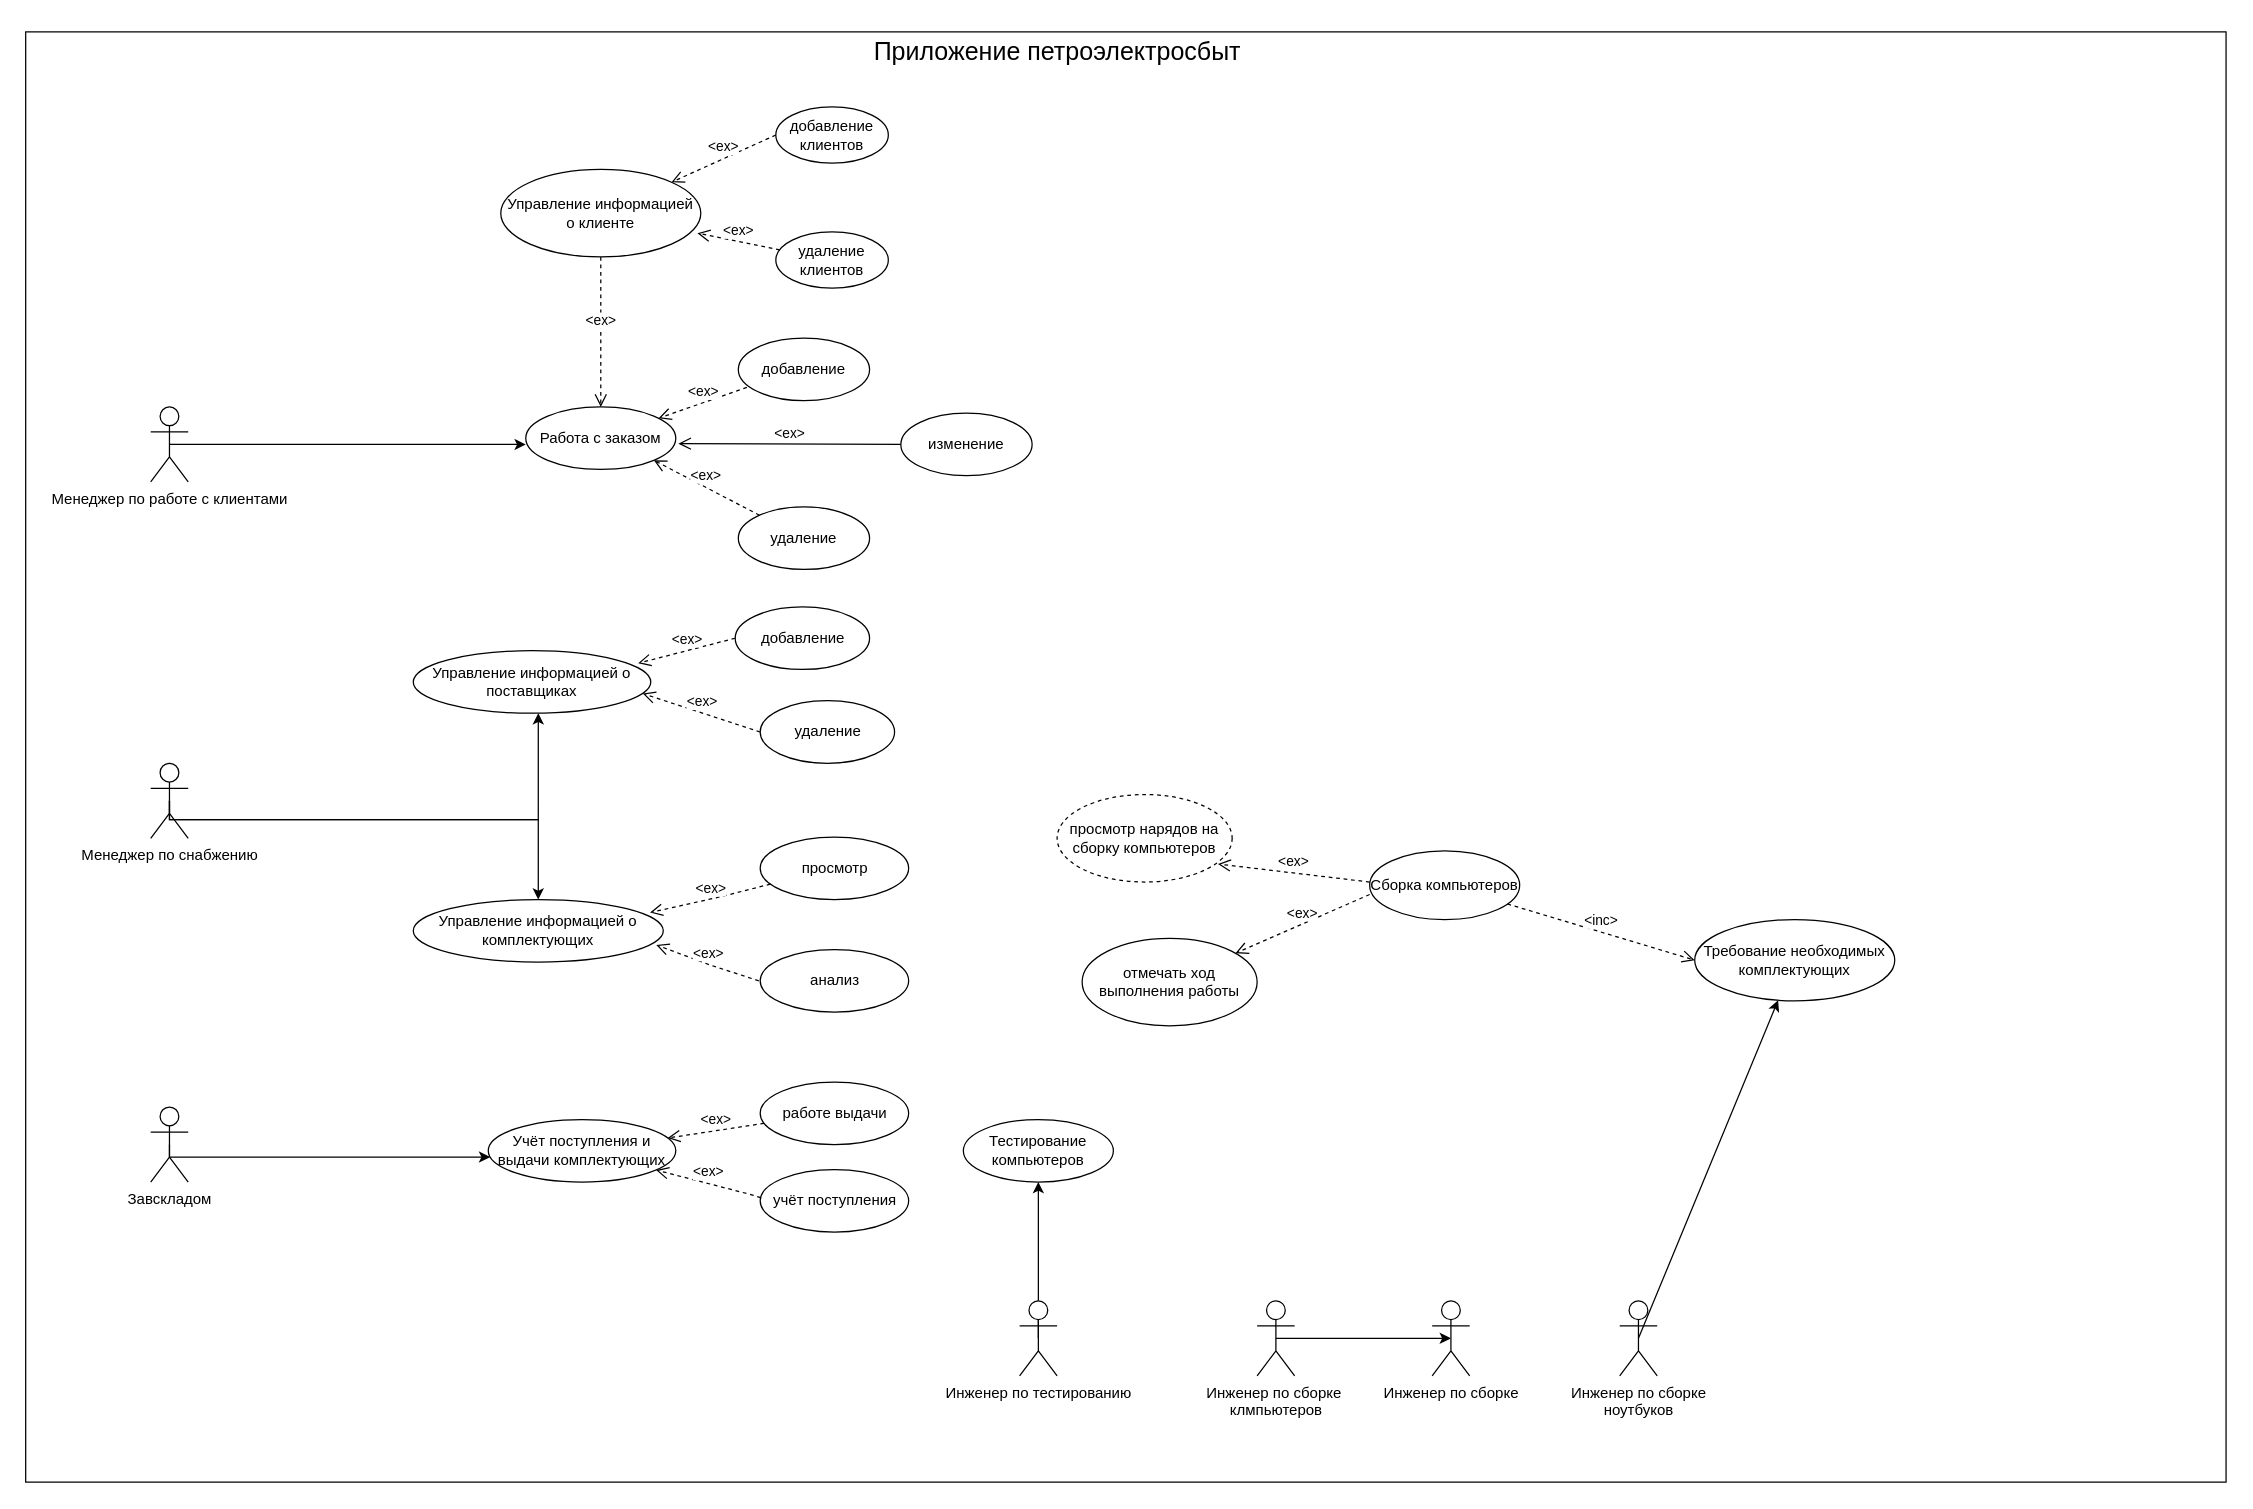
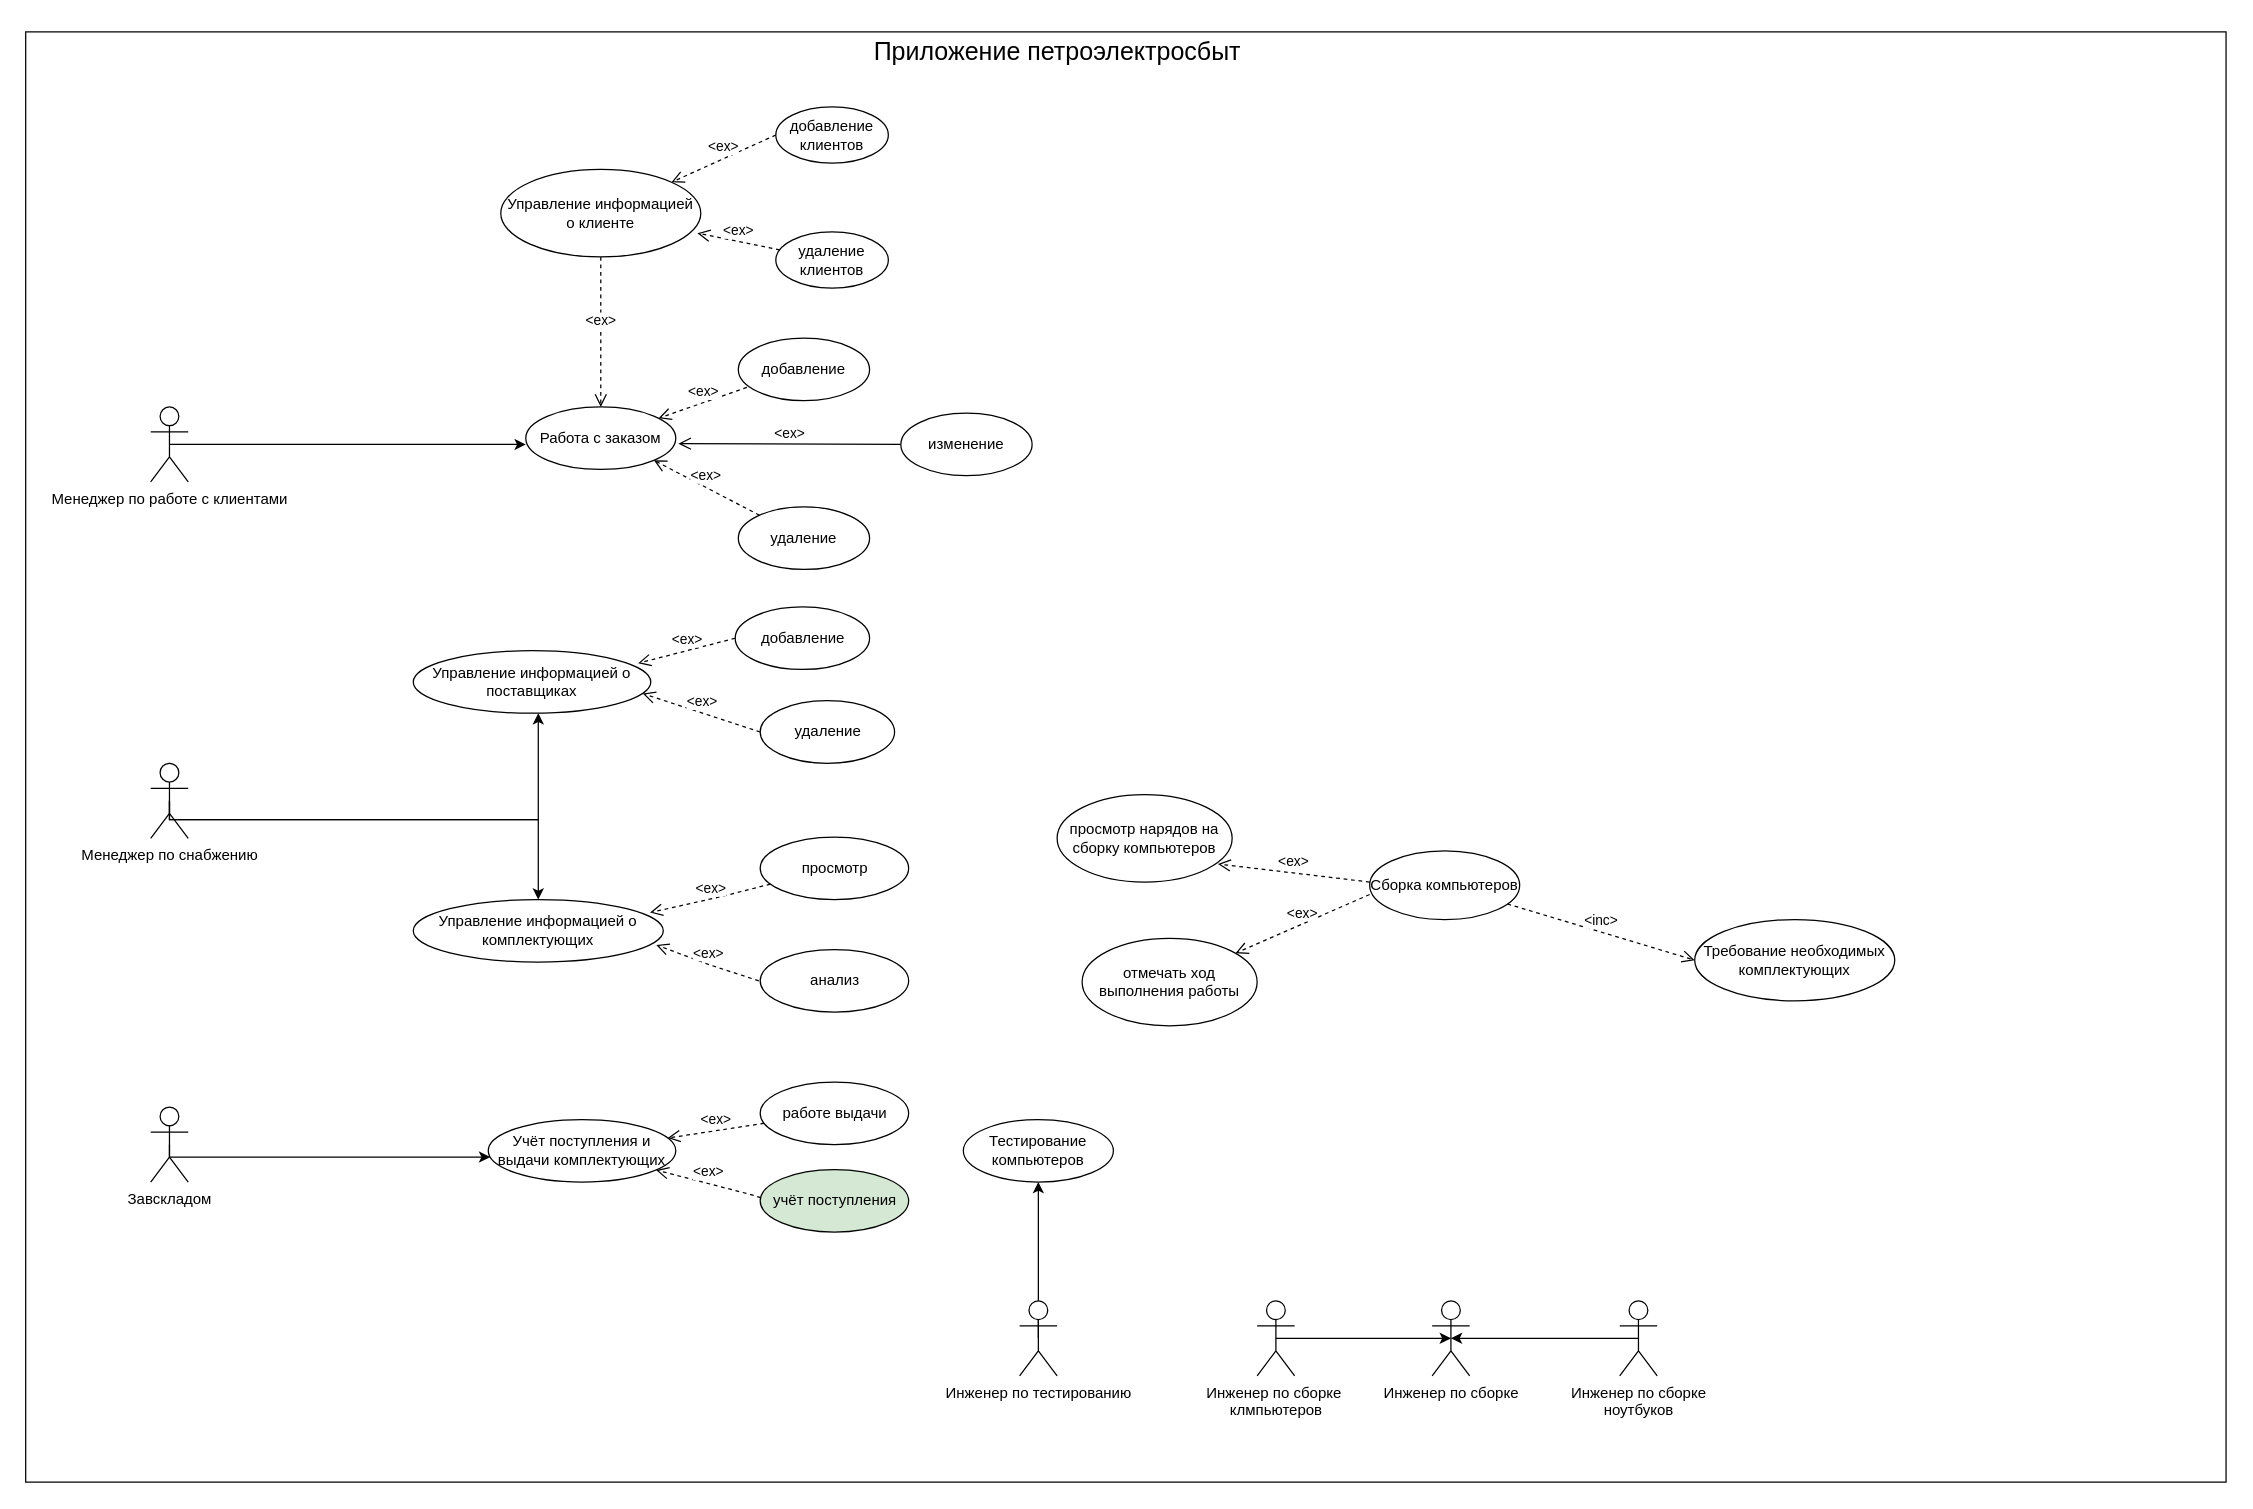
node "просмотр нарядов на сборку компьютеров": style dashed -> solid
edge "Инженер по сборке ноутбуков" -> "Требование необходимых комплектующих": now "Инженер по сборке ноутбуков" -> "Инженер по сборке"
node "учёт поступления": fillcolor #ffffff -> #d5e8d4
